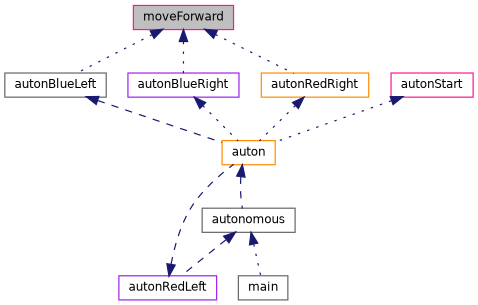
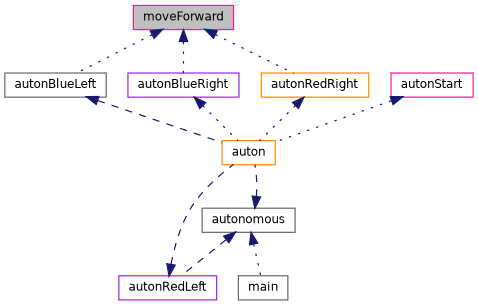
edge "autonomous" -> "auton": reversed
